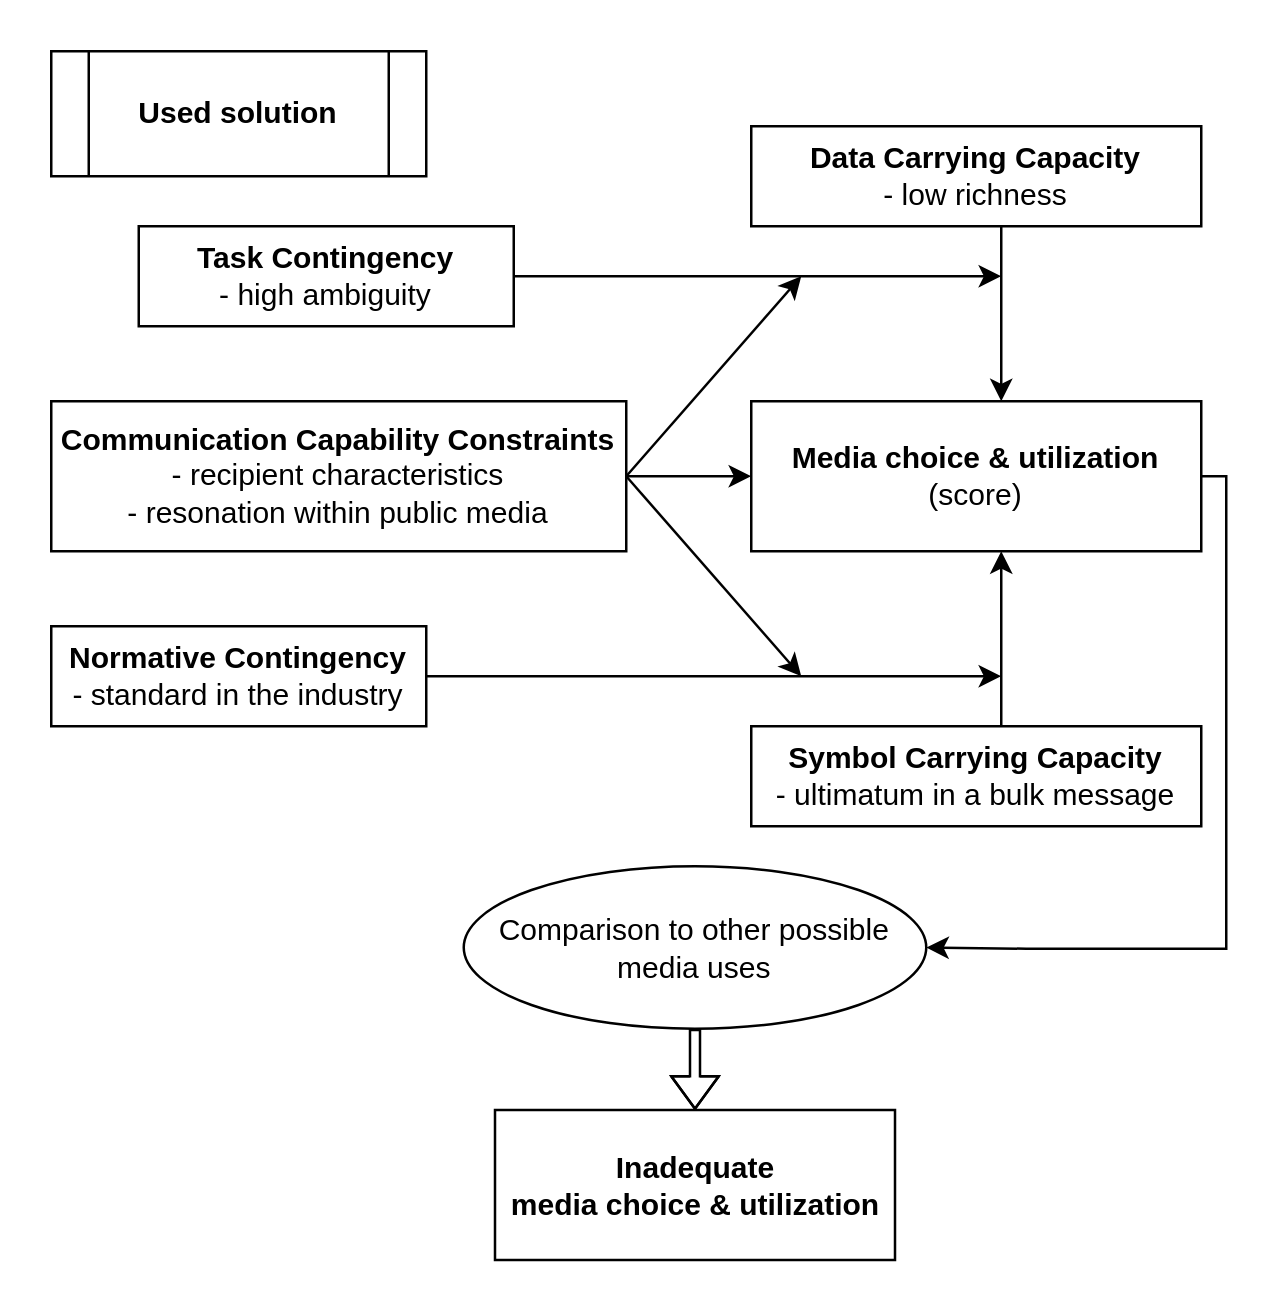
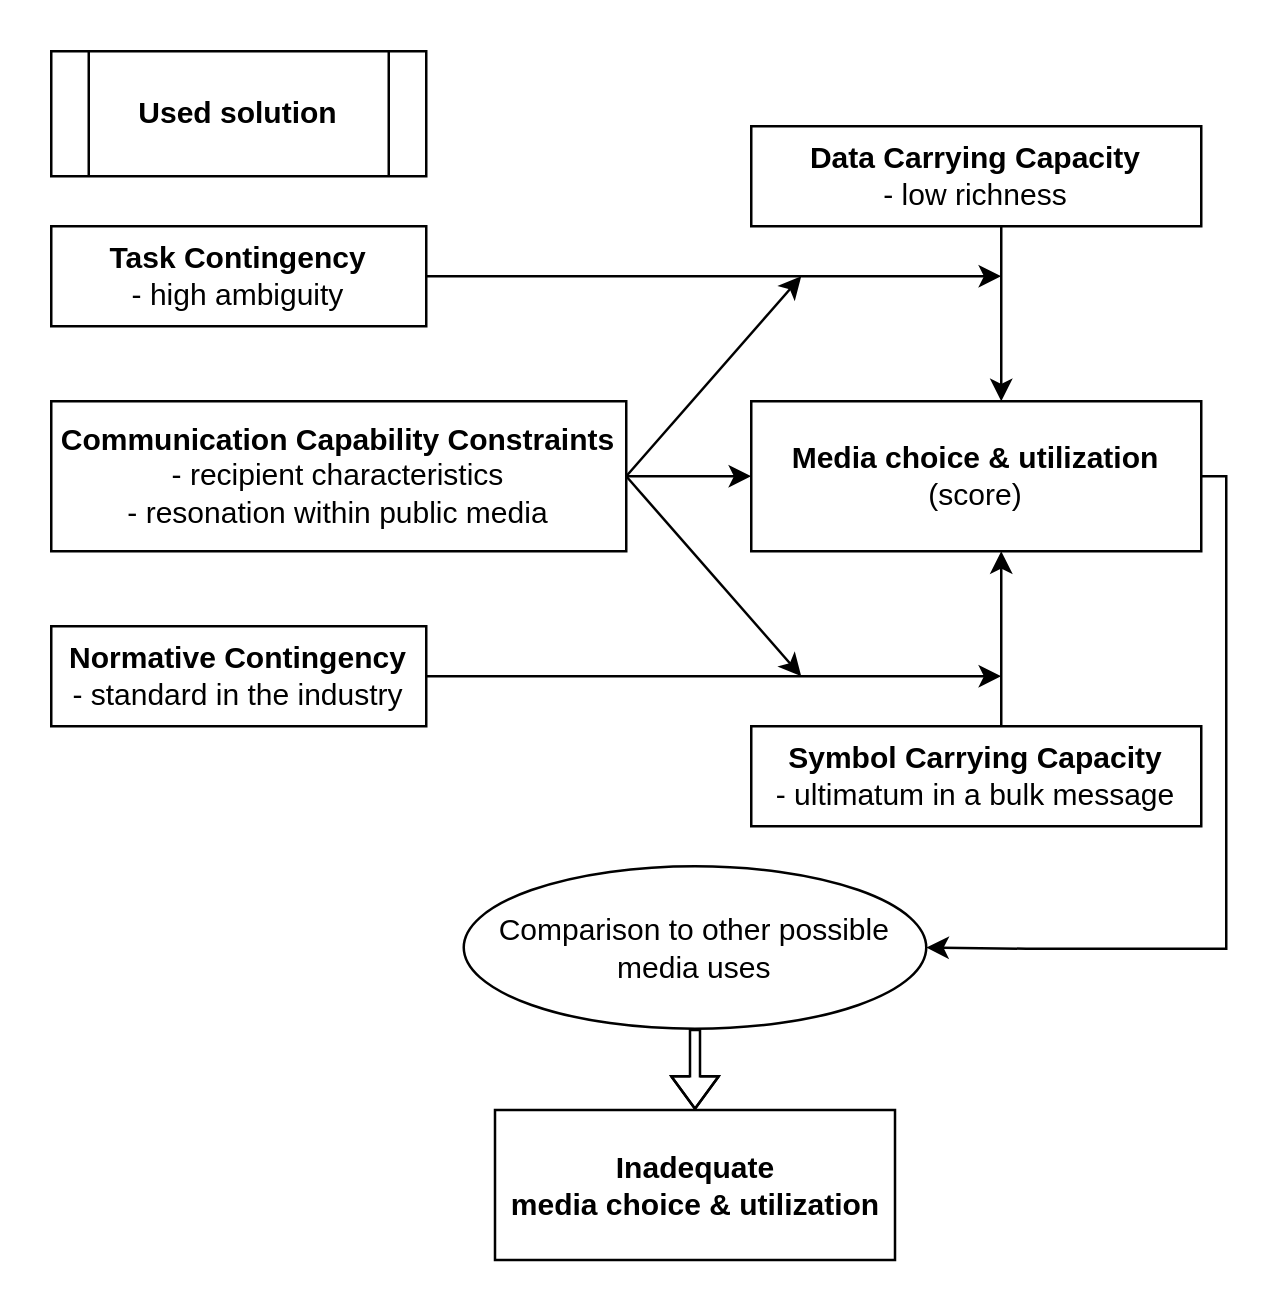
node "Task Contingency - high ambiguity": moved (326, 276) -> (239, 276)
